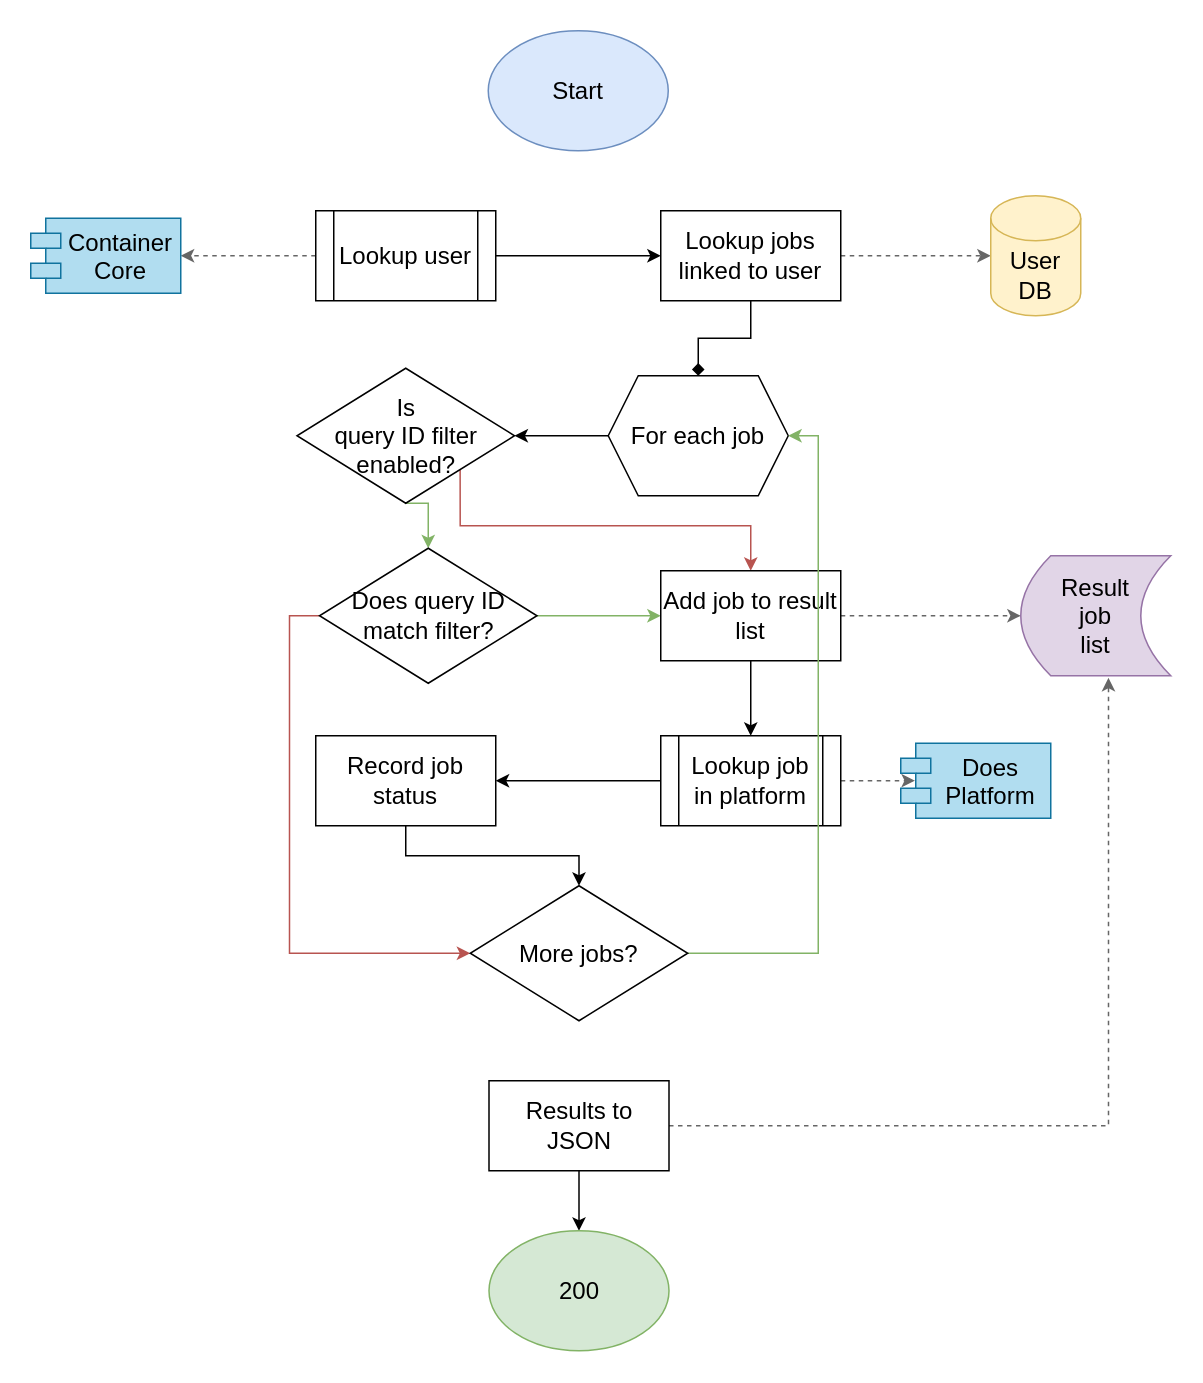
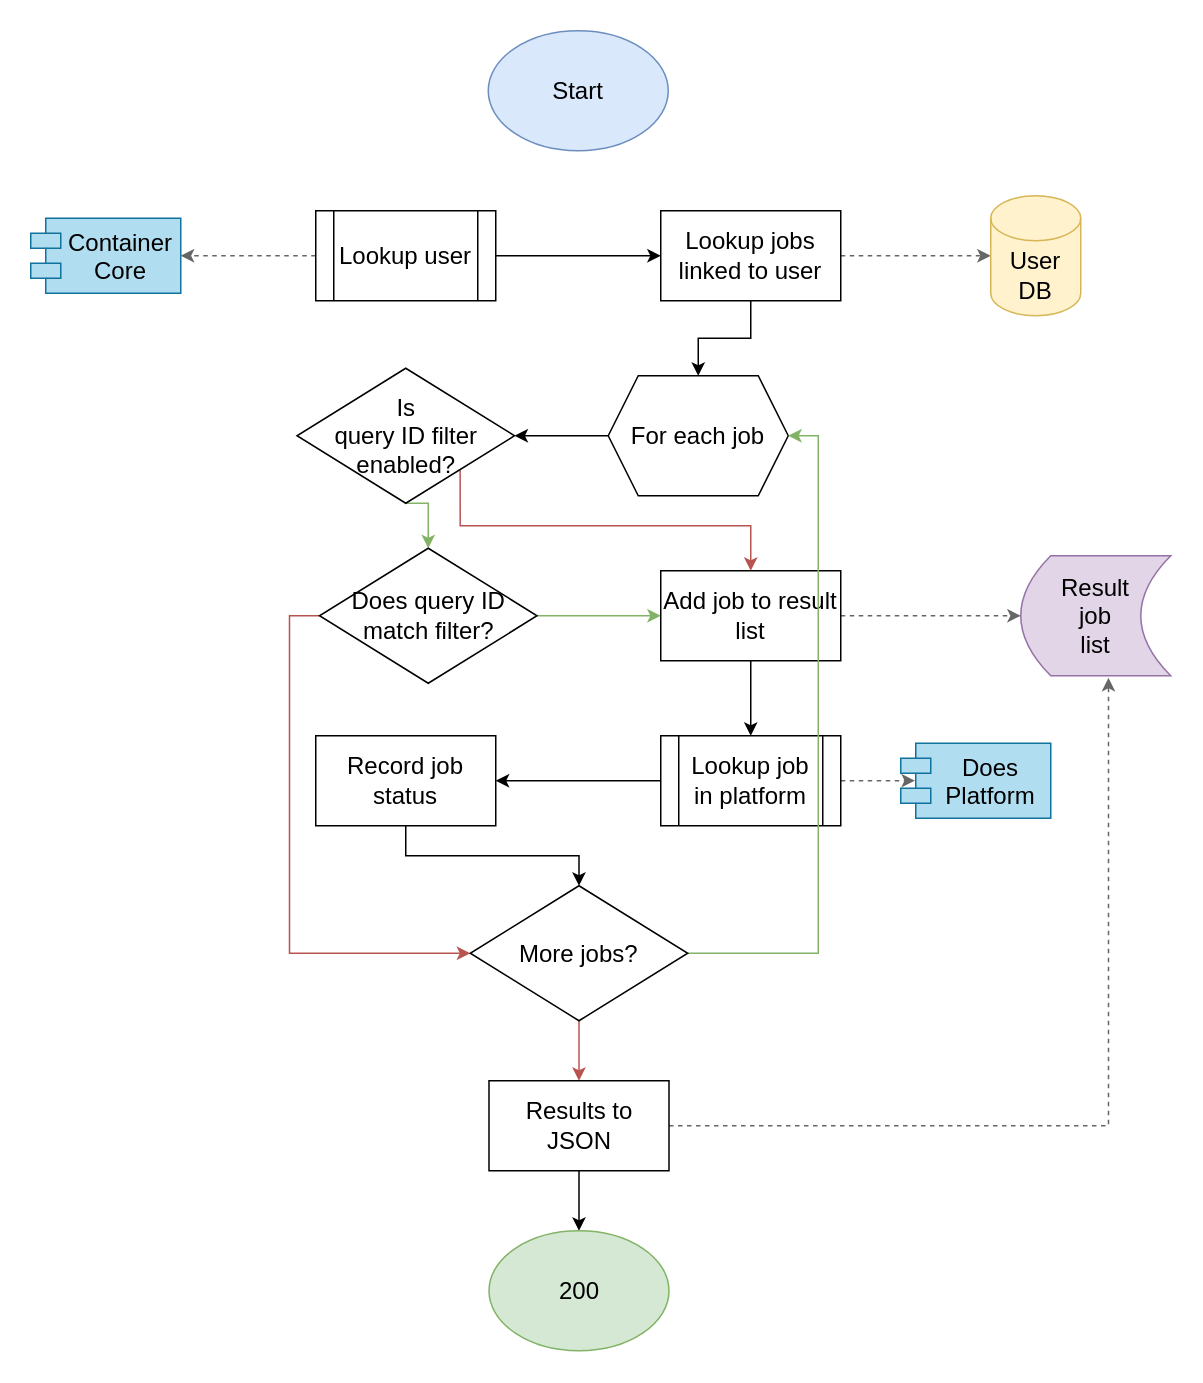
edge "Lookup jobs linked to user" -> "For each job": arrowhead diamond -> classic
edge "More jobs?" -> "Results to JSON": added
